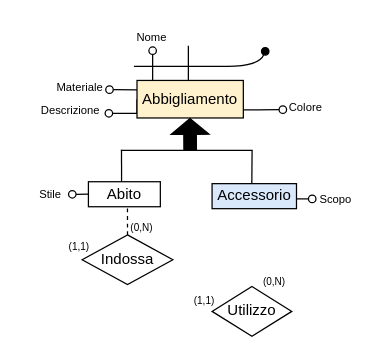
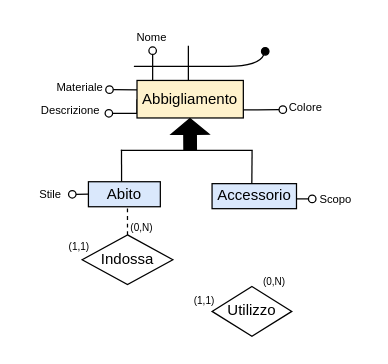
node "Abito": fillcolor #ffffff -> #dae8fc
